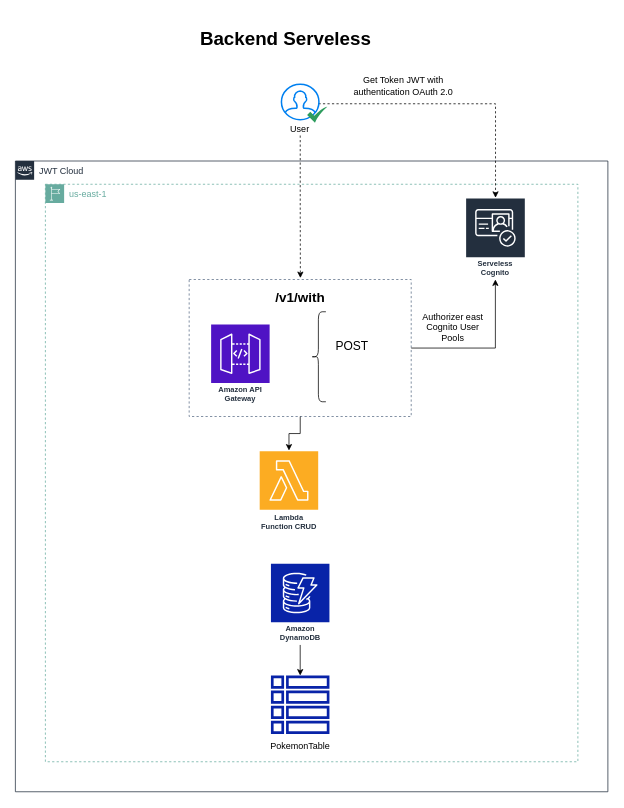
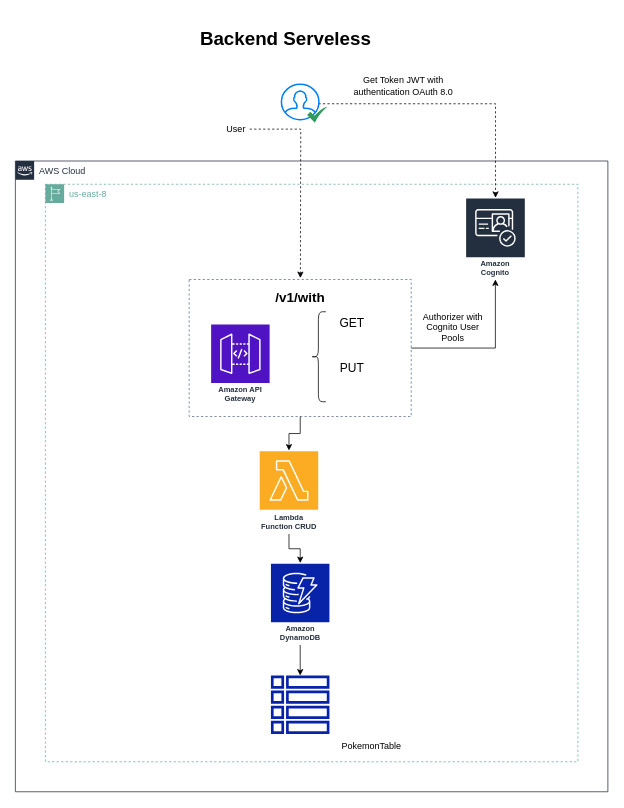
node "Get Token JWT with authentication OAuth 2.0": label "Get Token JWT with authentication OAuth 2.0" -> "Get Token JWT with authentication OAuth 8.0"
node "User": moved (300, 129) -> (236, 129)
node "JWT Cloud": label "JWT Cloud" -> "AWS Cloud"
node "us-east-1": label "us-east-1" -> "us-east-8"
node "Serveless Cognito": label "Serveless Cognito" -> "Amazon Cognito"
node "GET": added
node "Authorizer east Cognito User Pools": label "Authorizer east Cognito User Pools" -> "Authorizer with Cognito User Pools"
node "POST": removed
node "PUT": added
edge "Lambda Function CRUD" -> "Amazon DynamoDB": added
node "PokemonTable": moved (300, 747) -> (371, 747)
